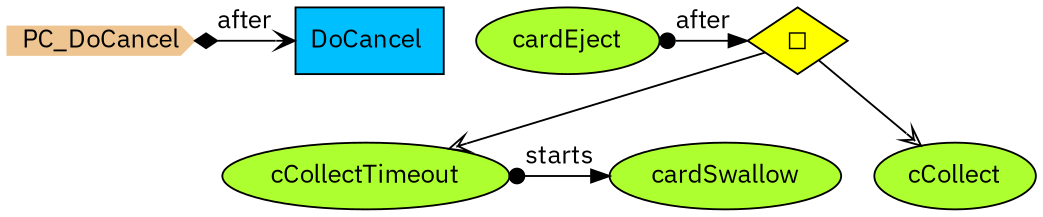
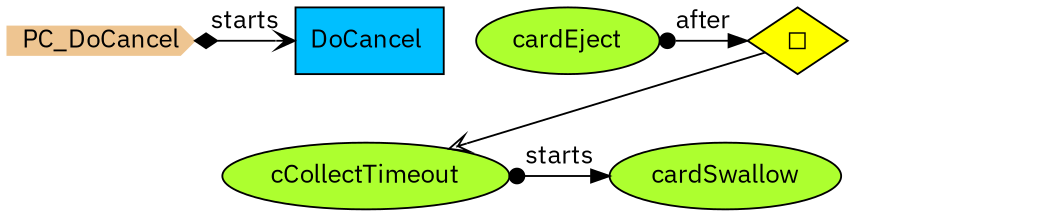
edge "PC_DoCancel" -- "DoCancel": label "after" -> "starts"
node "cCollect": removed
